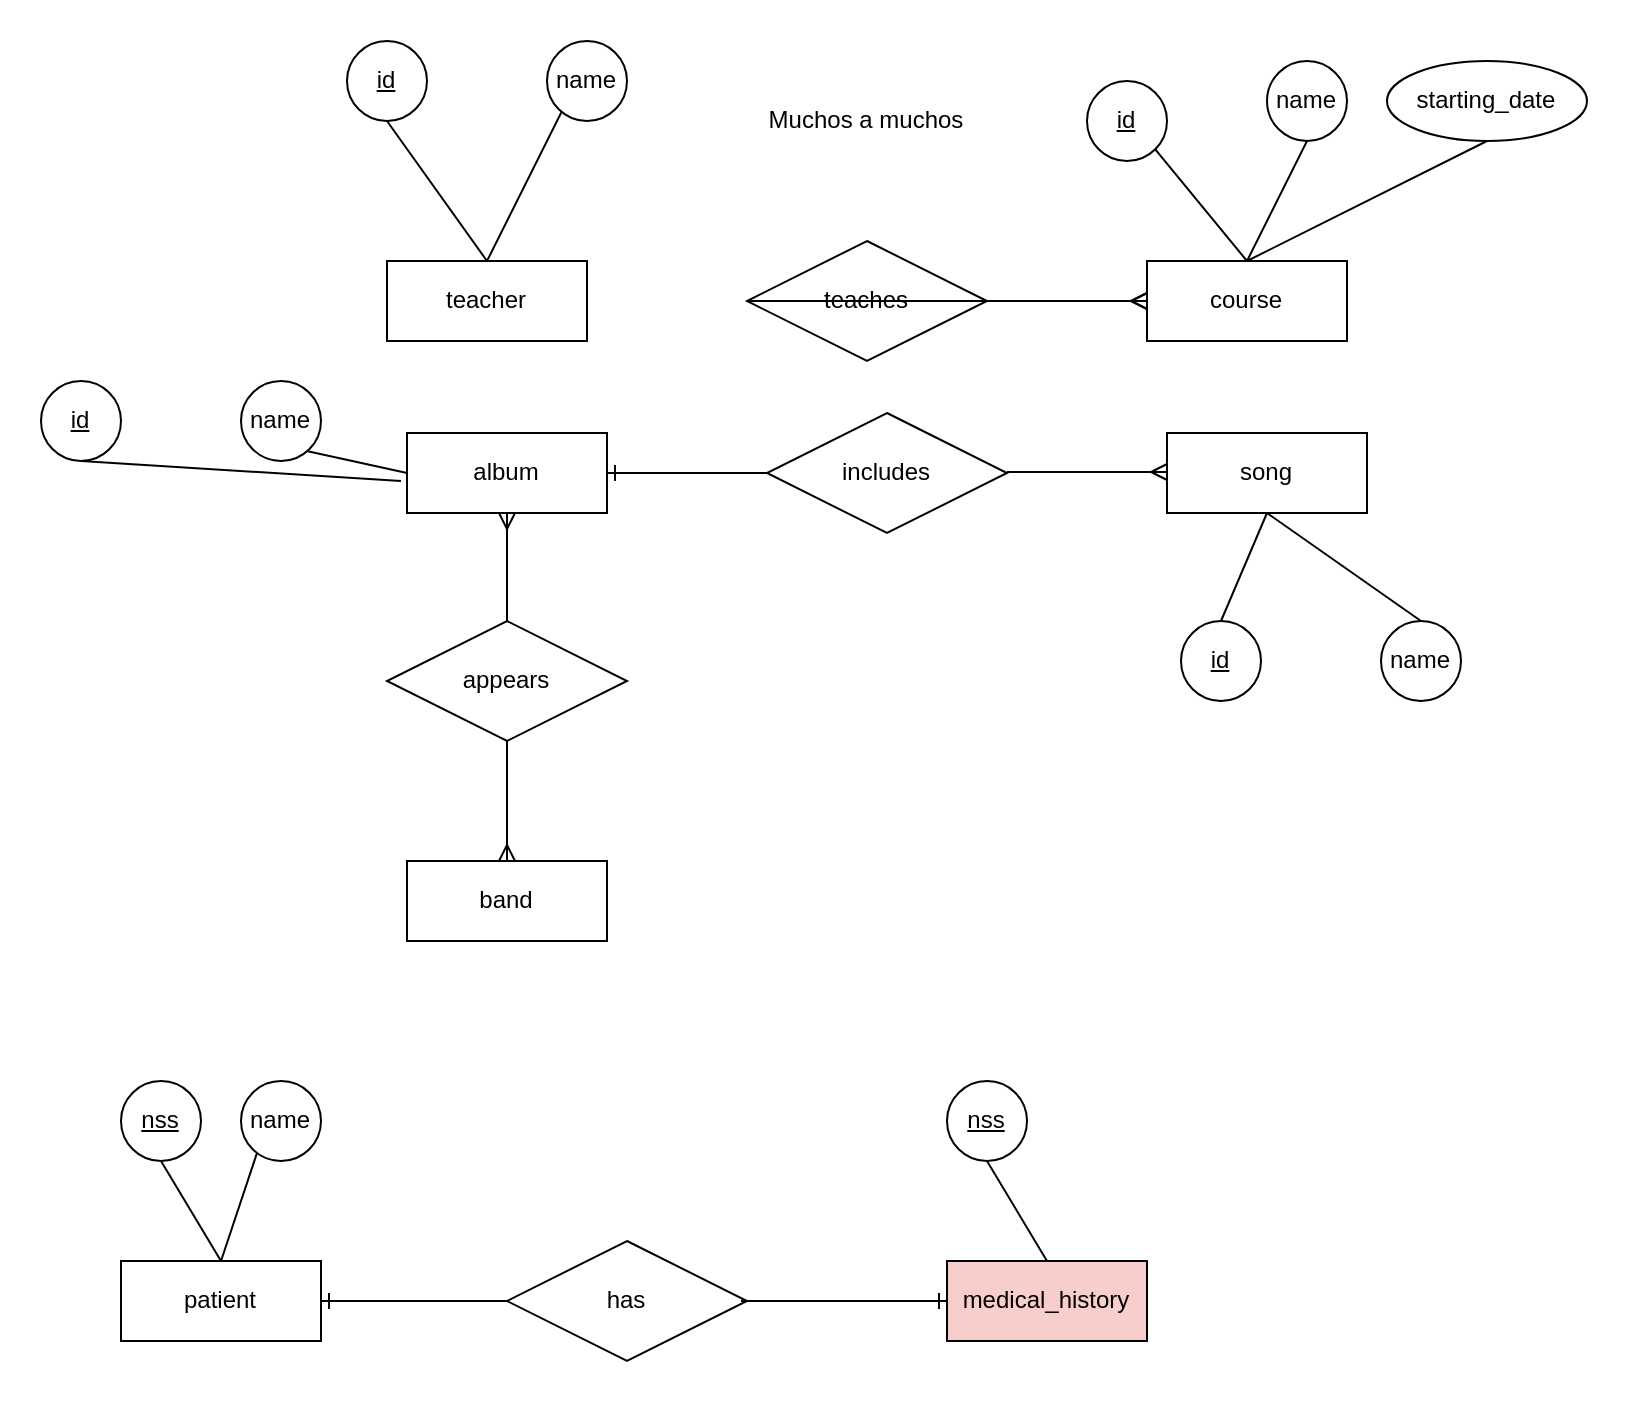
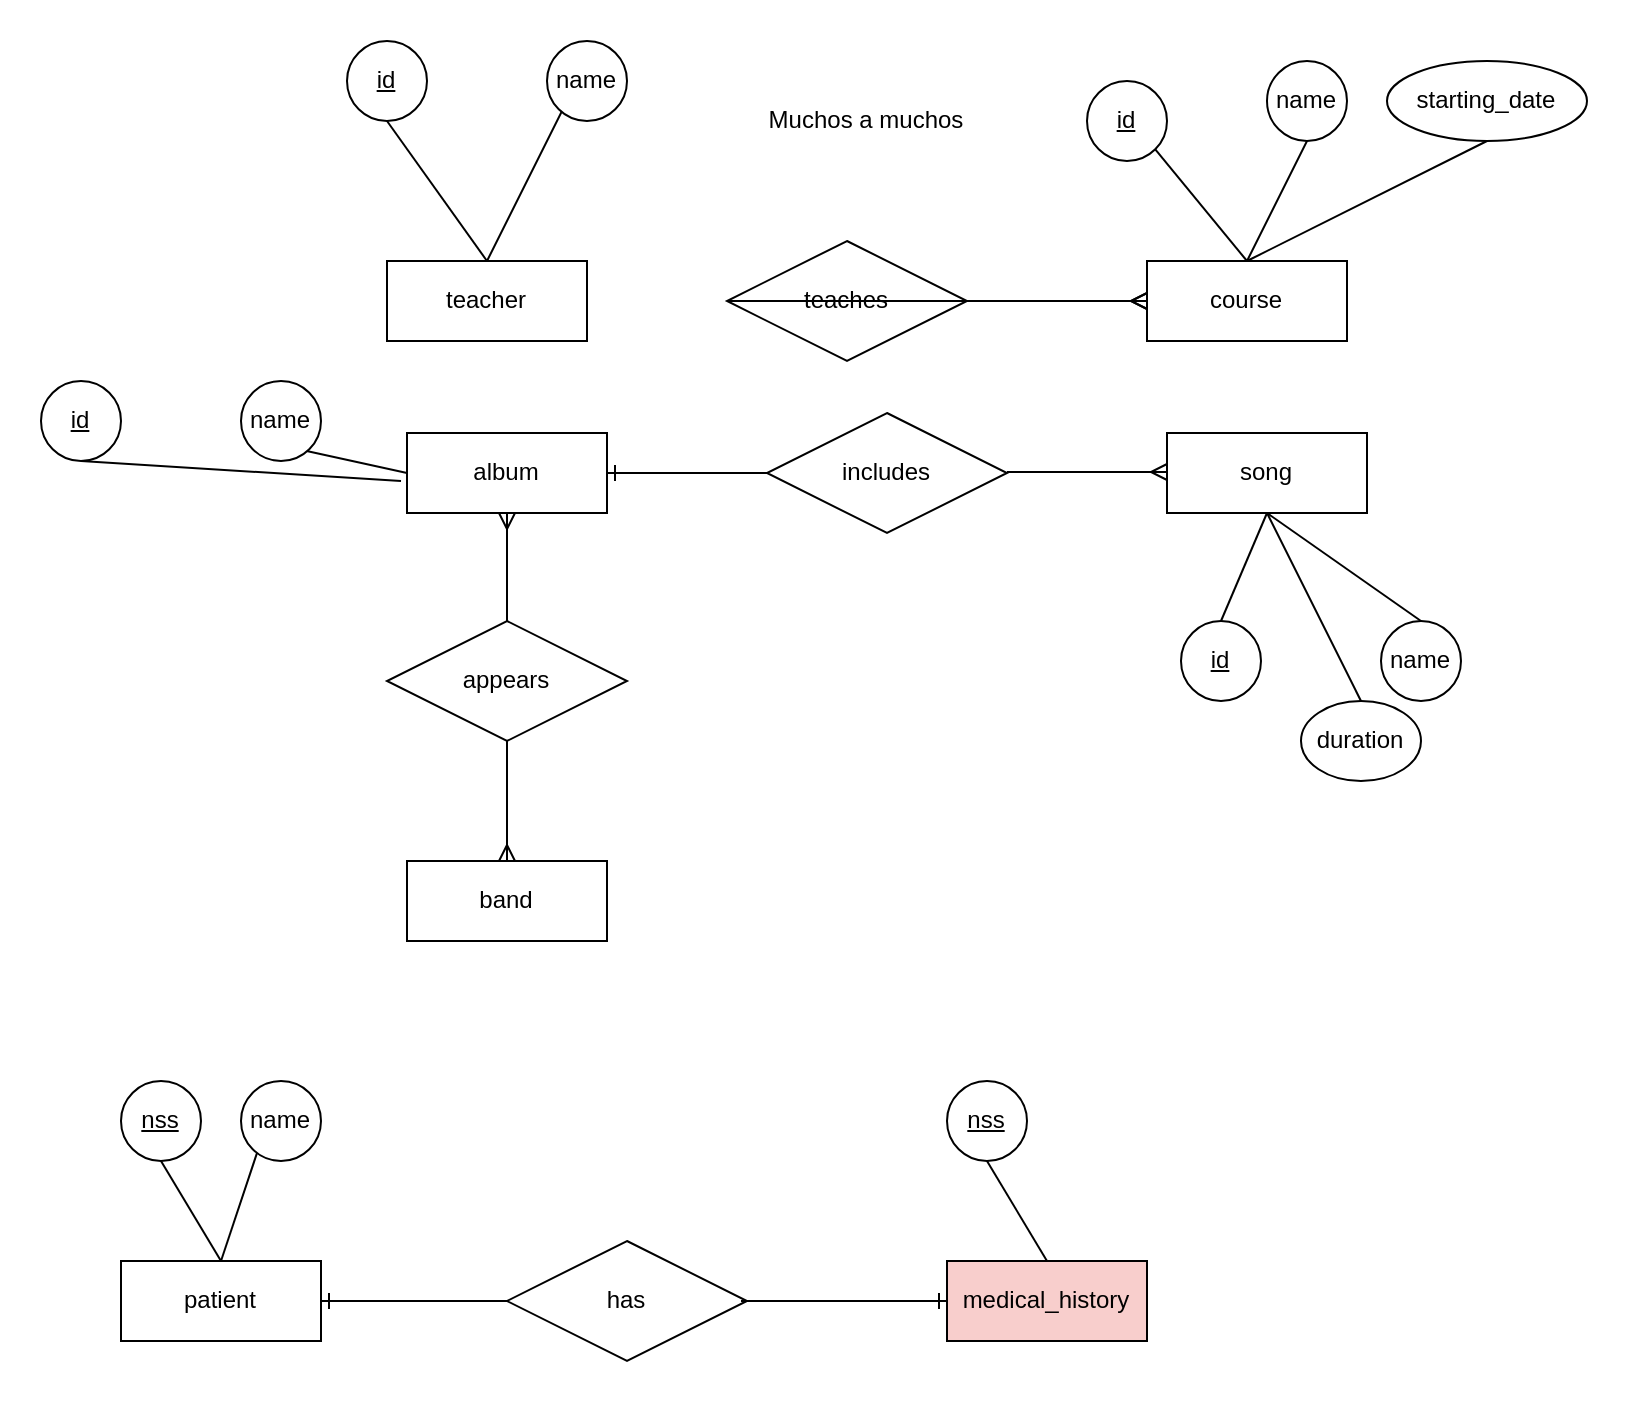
node "teaches": moved (867, 301) -> (847, 301)
edge "song" -- "duration": added
node "duration": added
